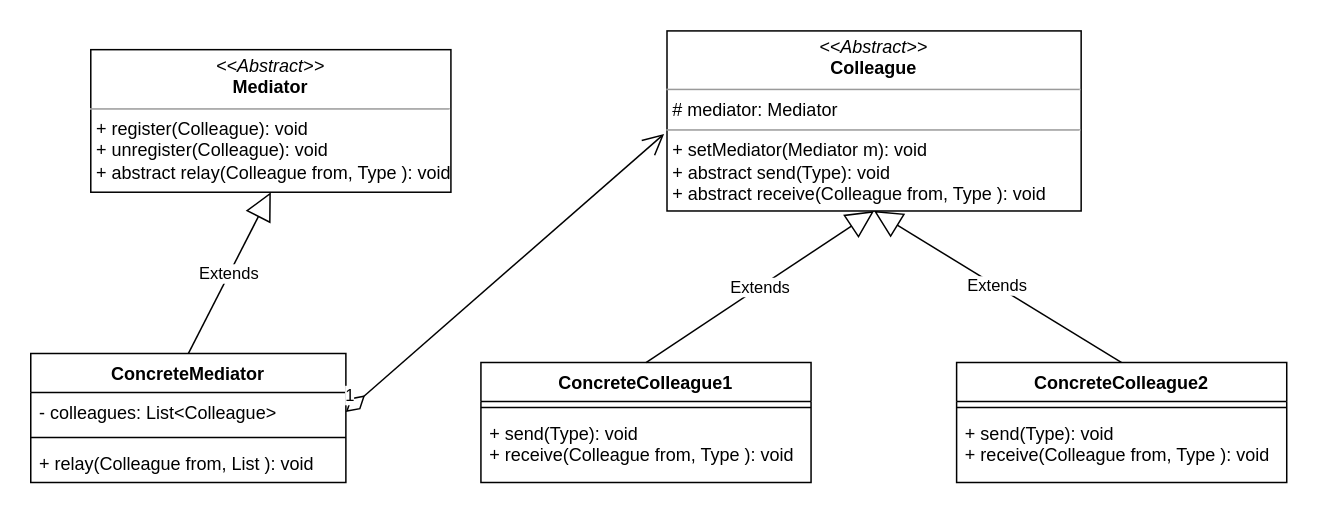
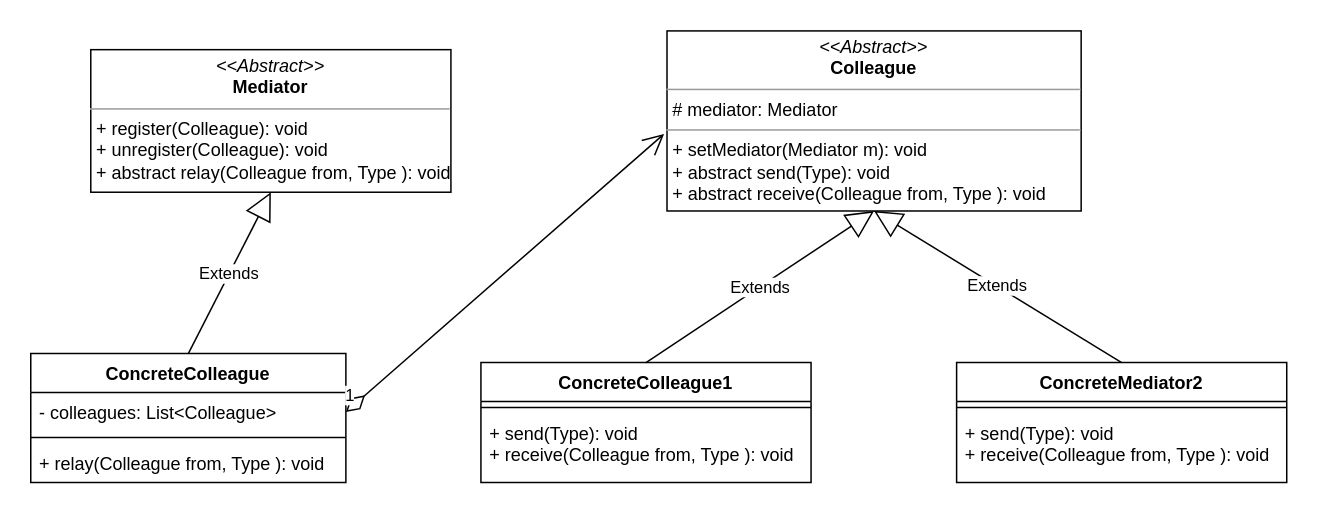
node "ConcreteMediator": label "ConcreteMediator" -> "ConcreteColleague"
node "ConcreteColleague2": label "ConcreteColleague2" -> "ConcreteMediator2"
node "+ relay(Colleague from, List ): void": label "+ relay(Colleague from, List ): void" -> "+ relay(Colleague from, Type ): void"
